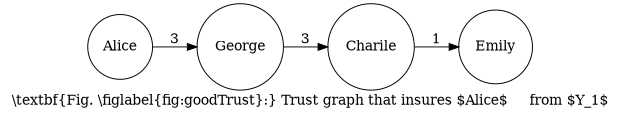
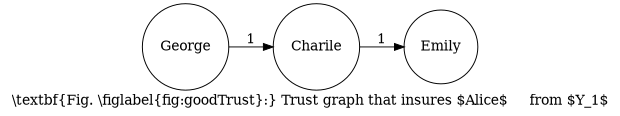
edge "George" -> "Charile": label "3" -> "1"
node "Alice": removed
